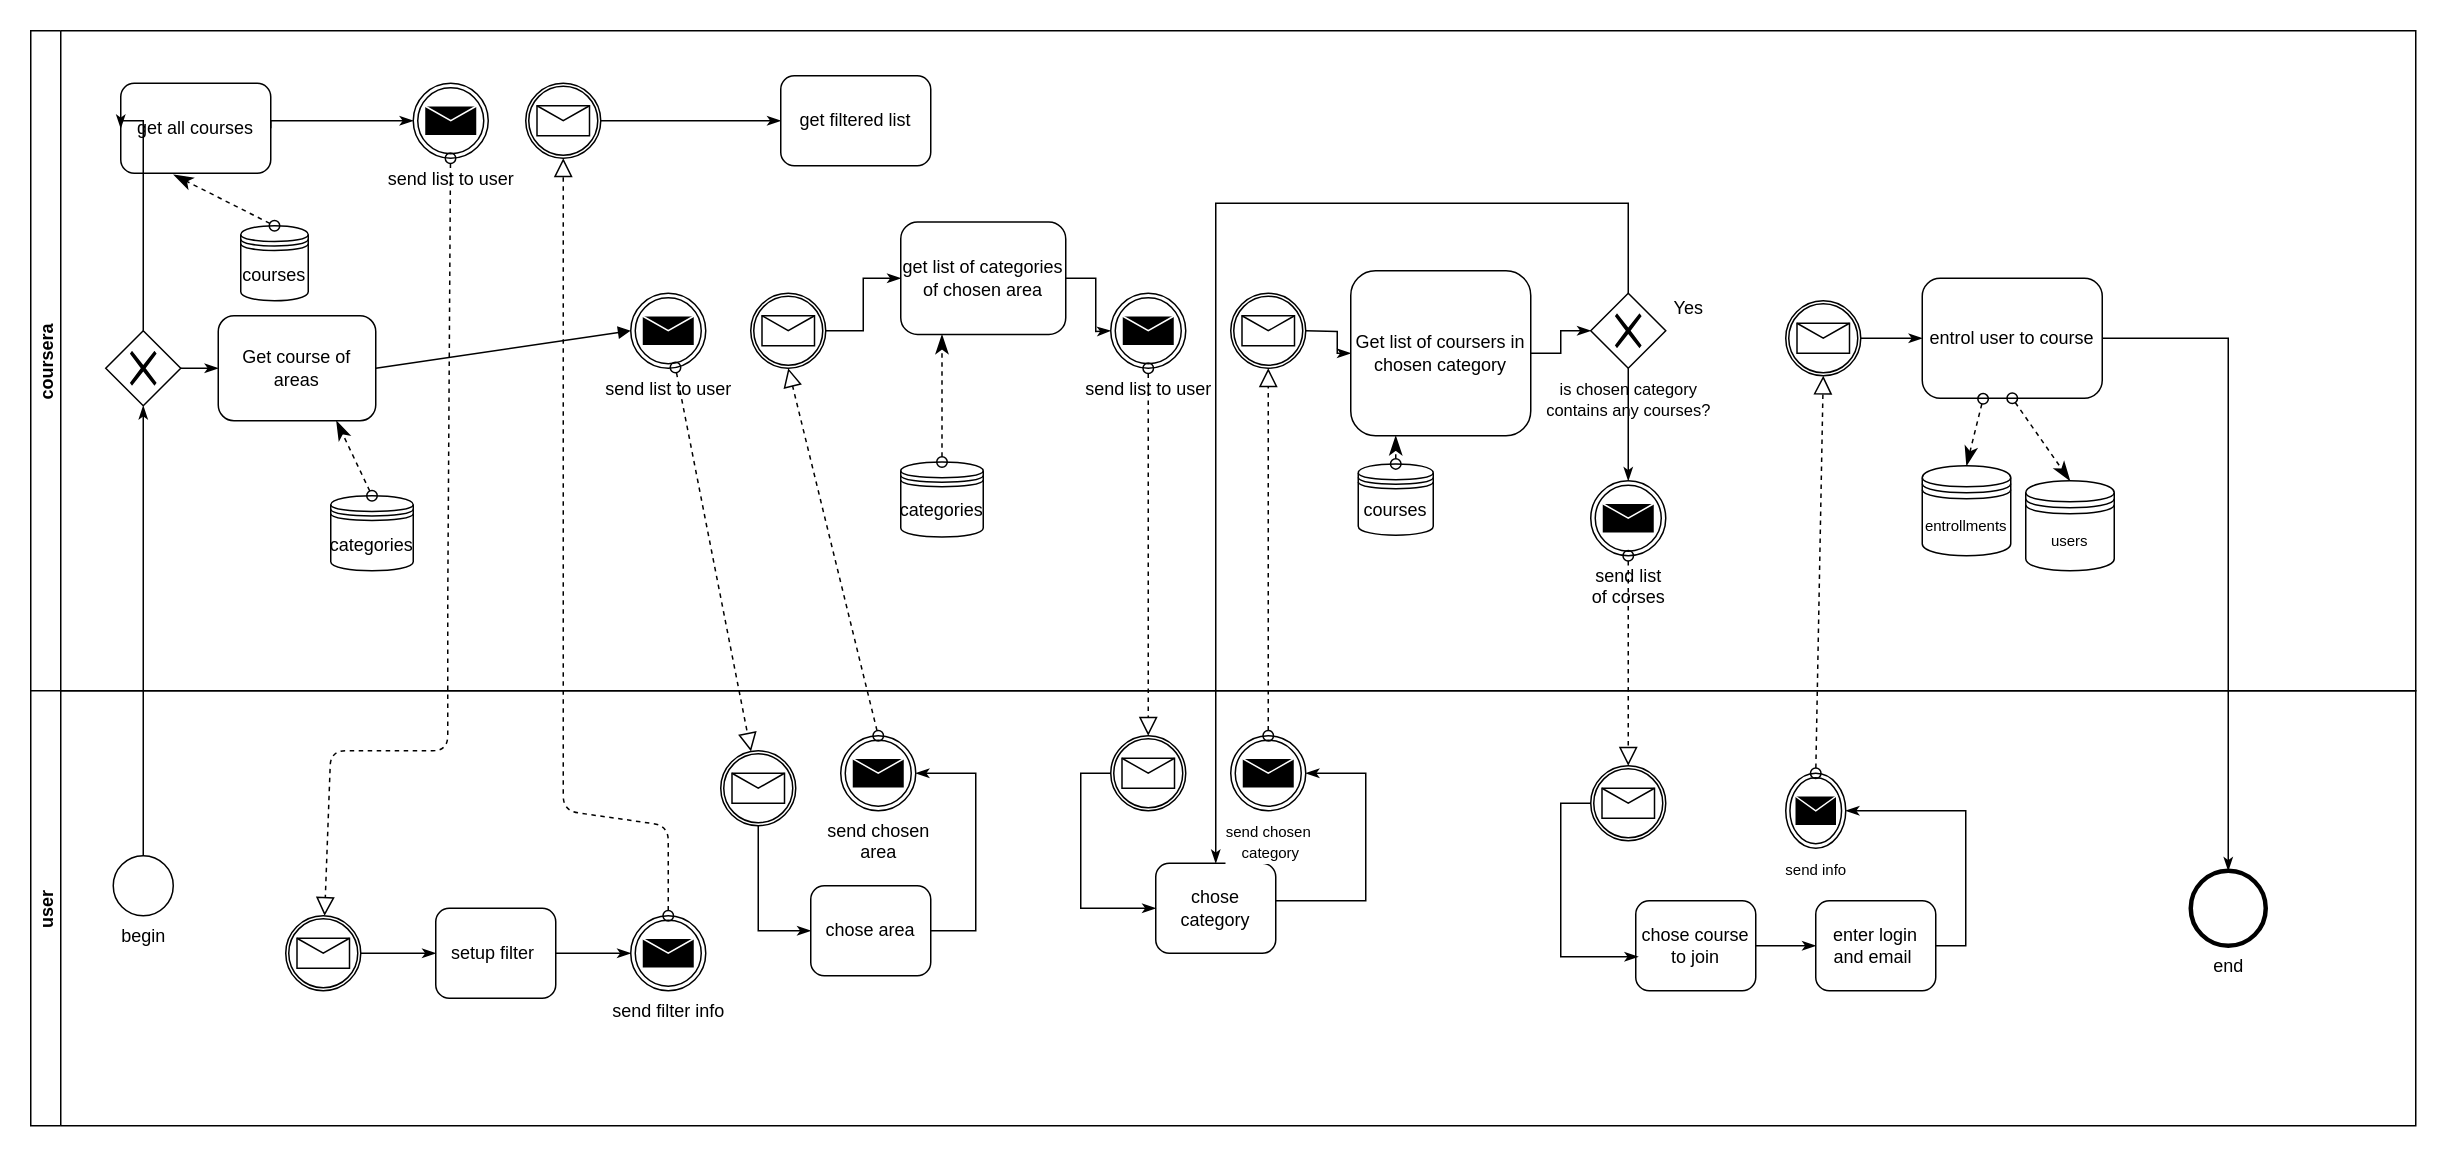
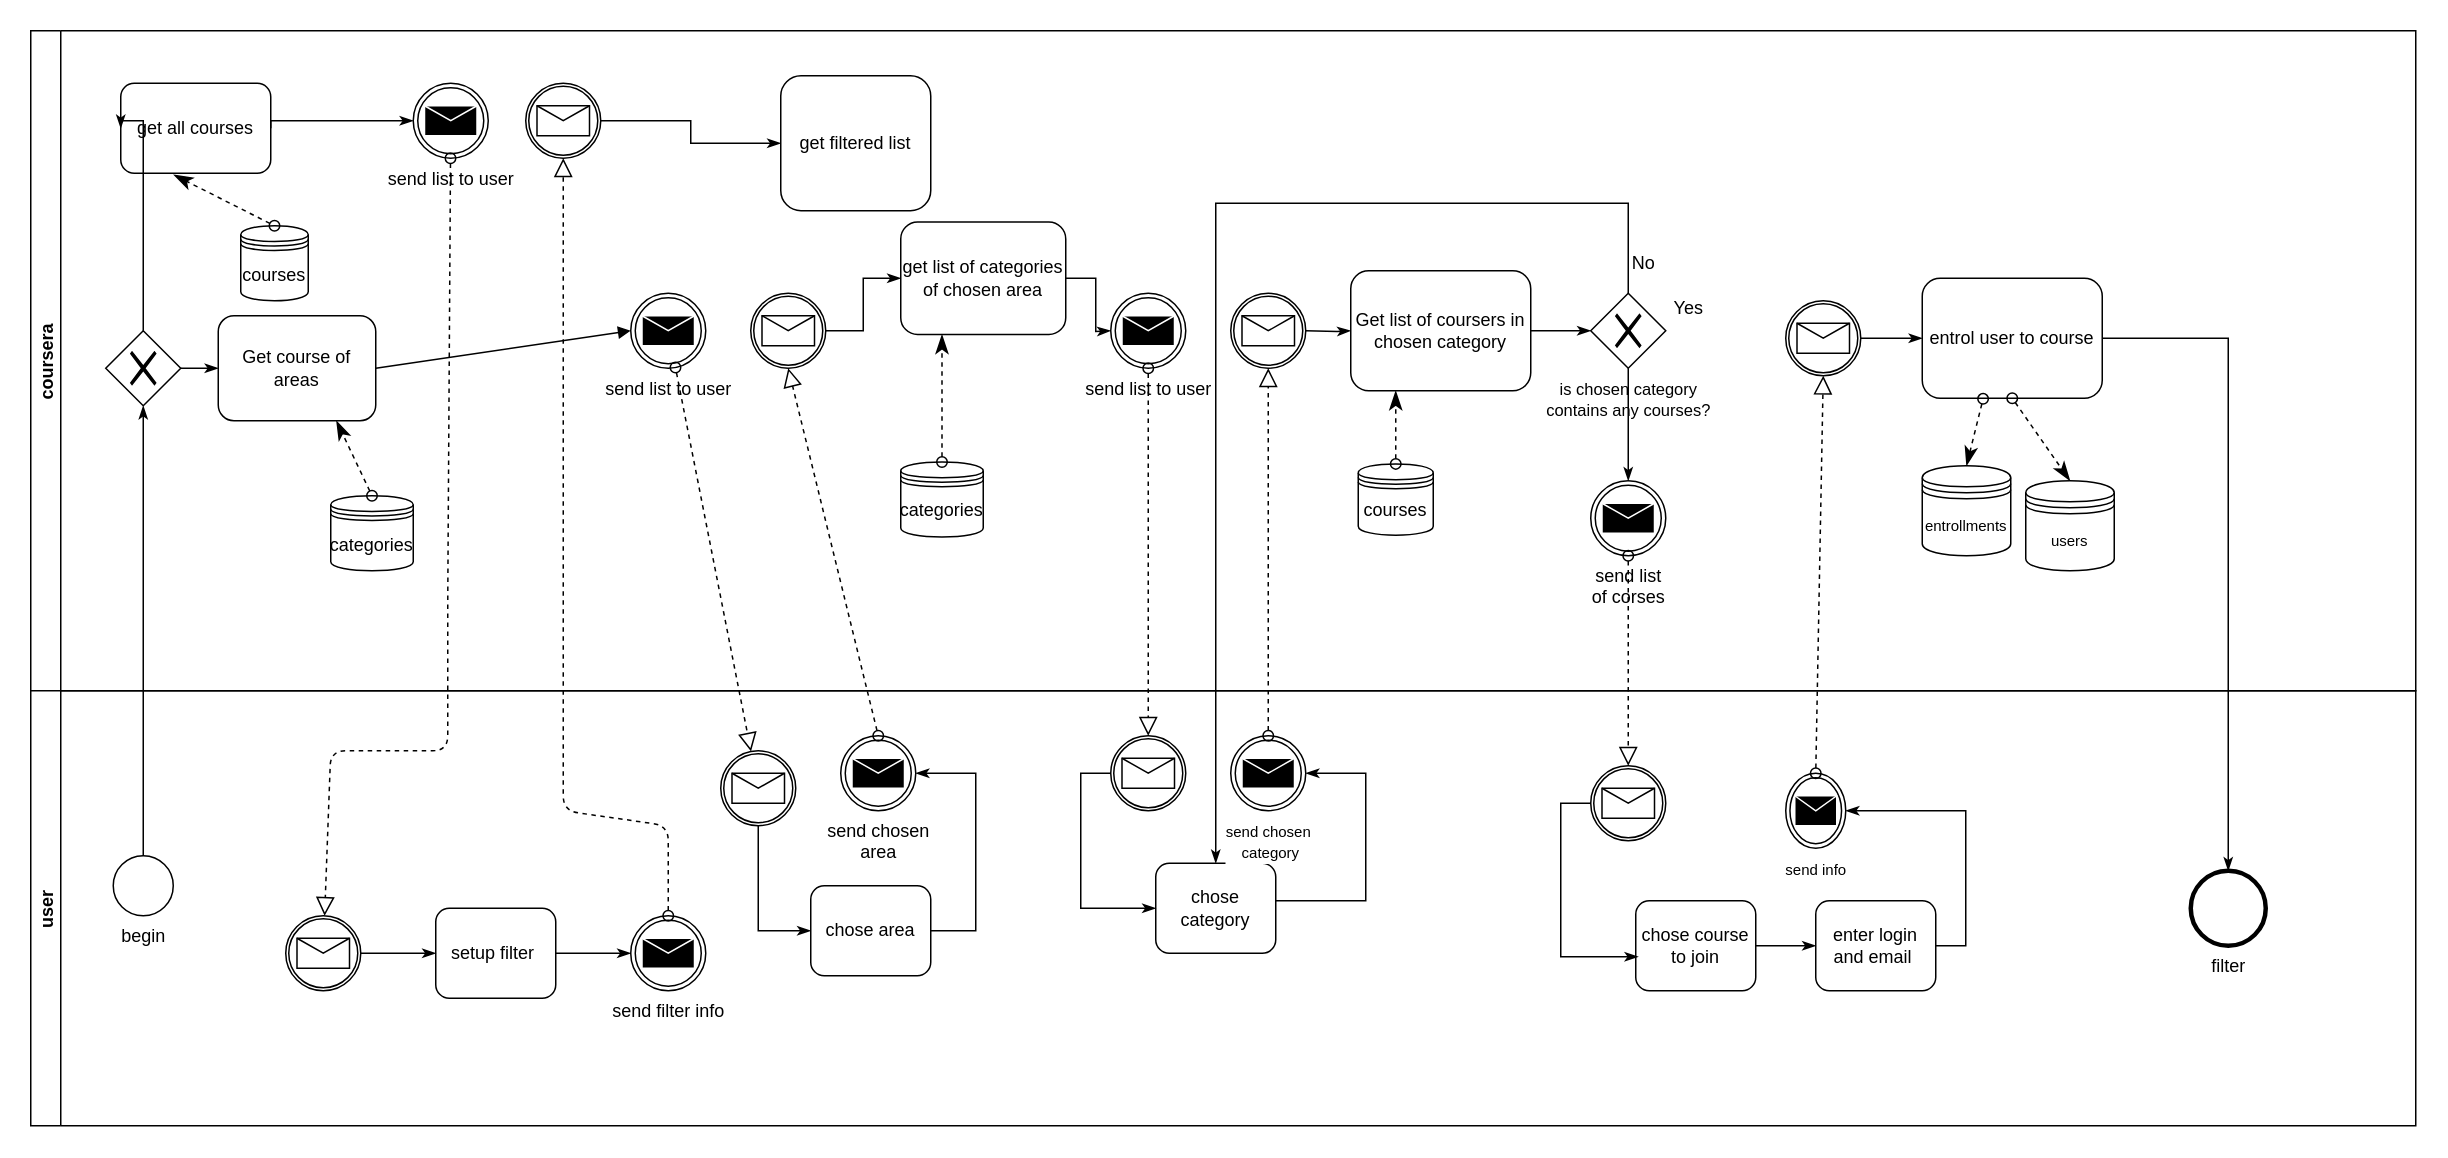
node "get filtered list": size 150x90 -> 150x135
node "No": added
node "Get list of coursers in chosen category": size 180x165 -> 180x120
node "end": label "end" -> "filter"
